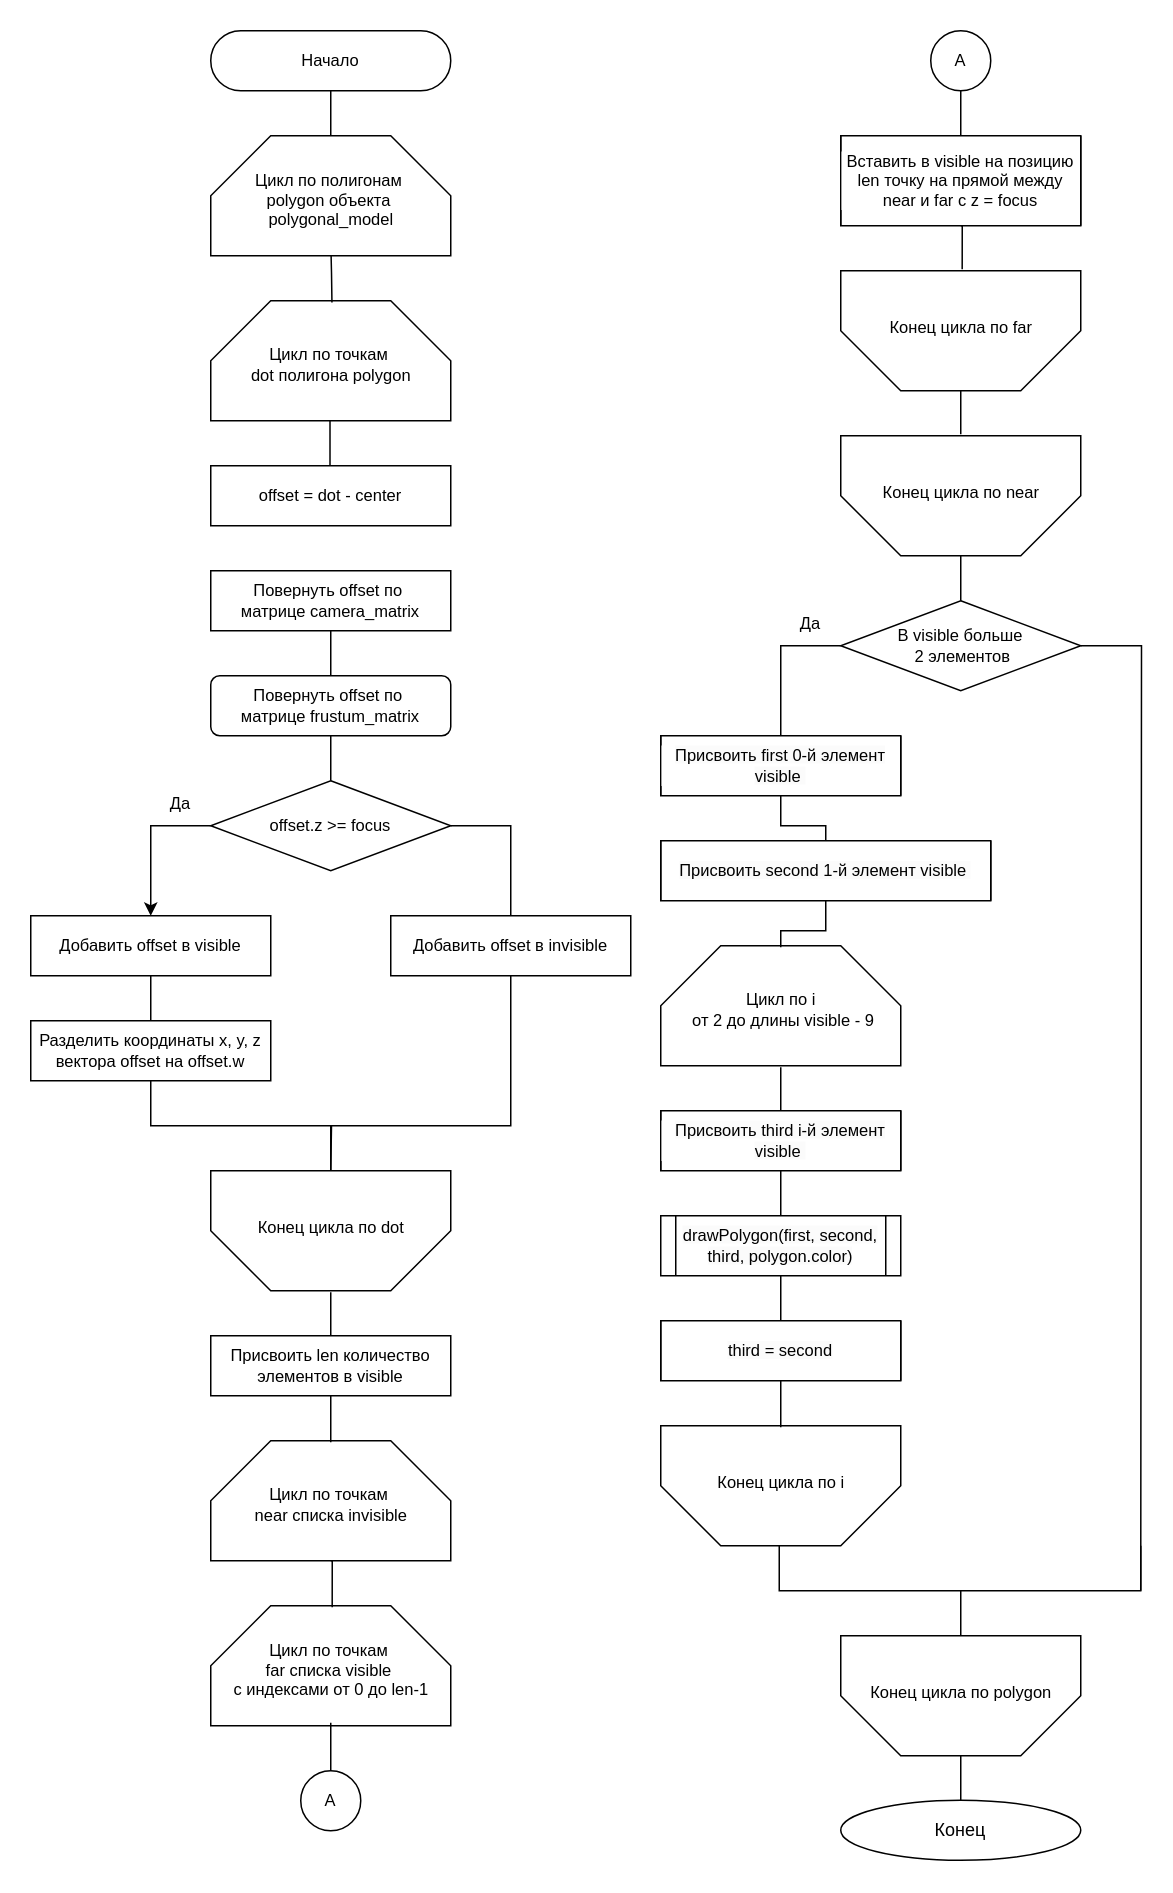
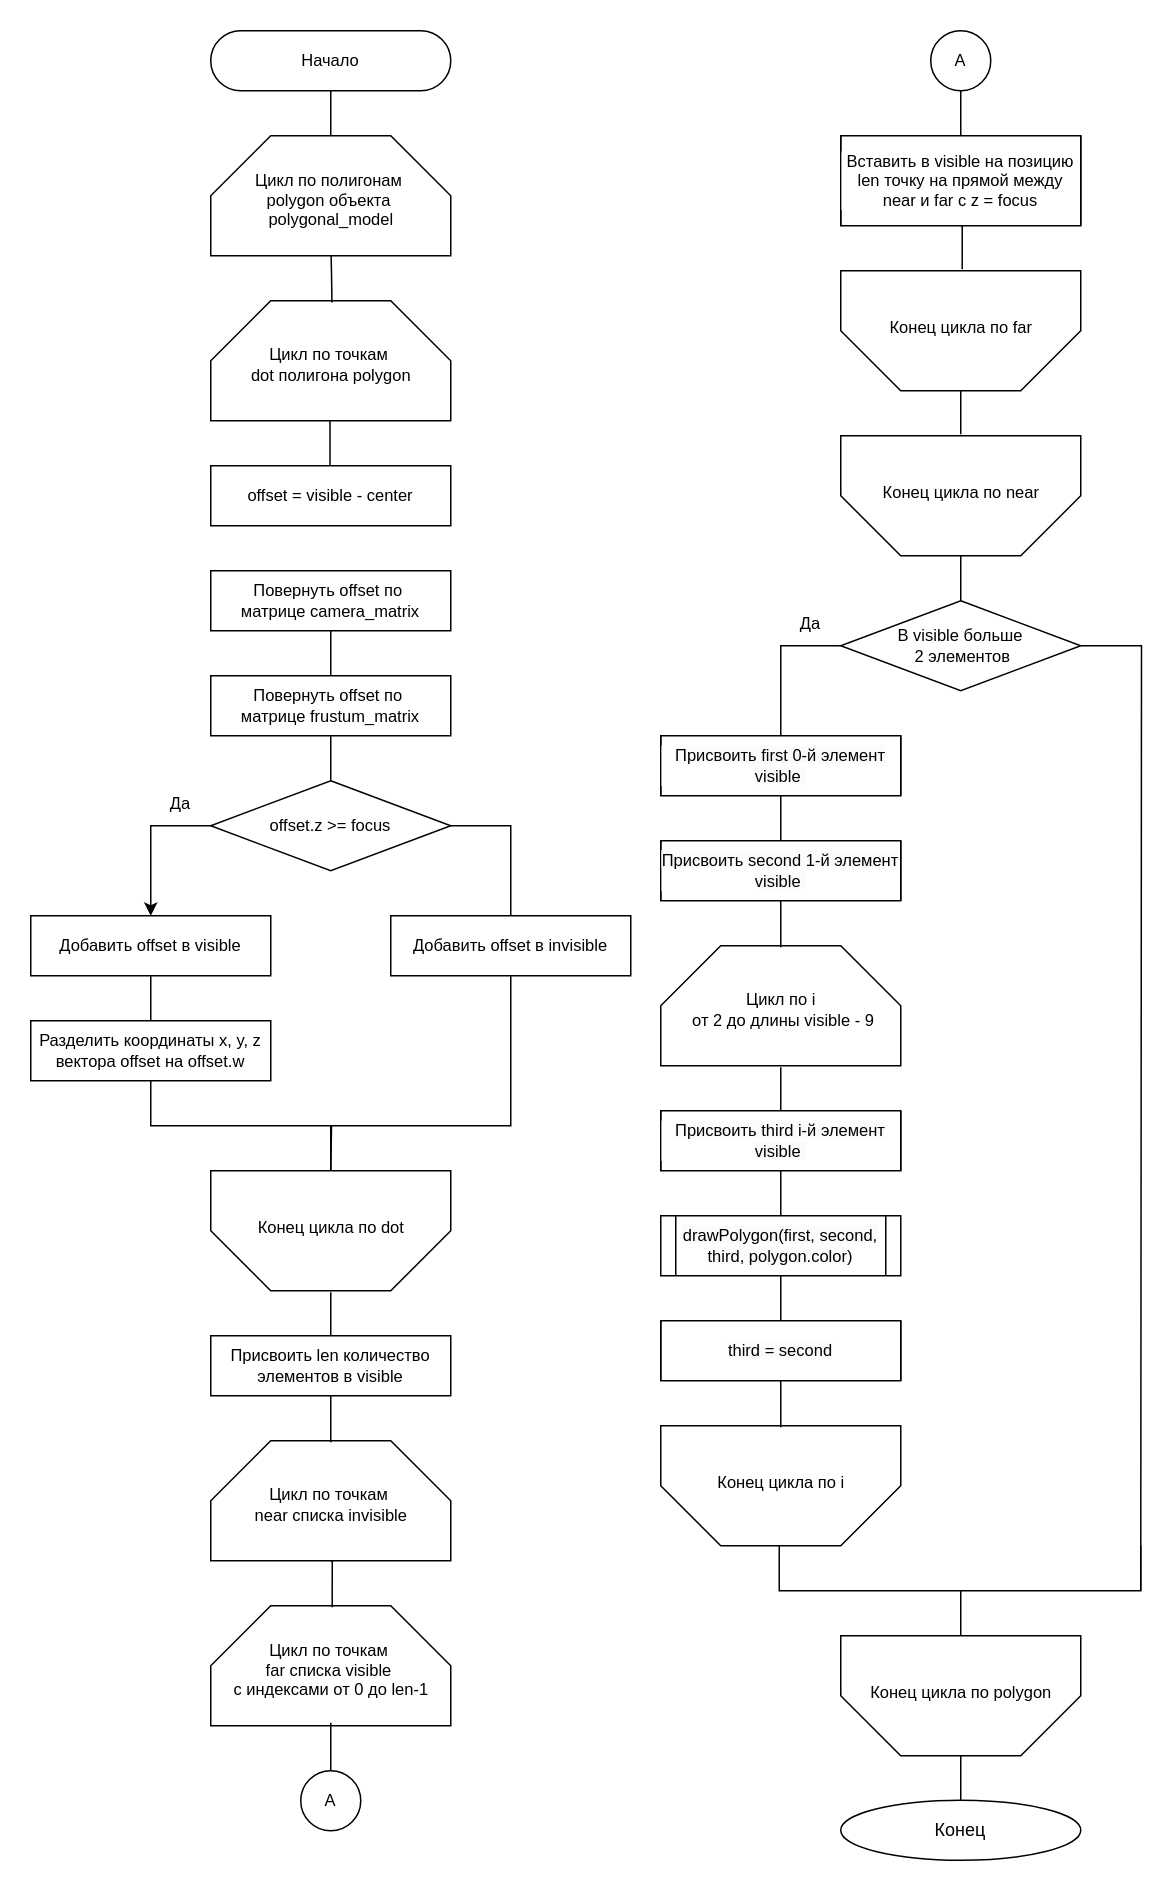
node "offset = dot - center": label "offset = dot - center" -> "offset = visible - center"
node "Повернуть offset по матрице frustum_matrix": shape rounded rectangle -> rectangle
node "Присвоить second 1-й элемент visible": size 330x60 -> 240x60
